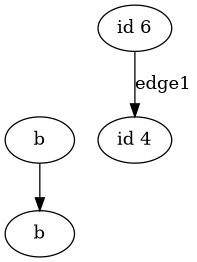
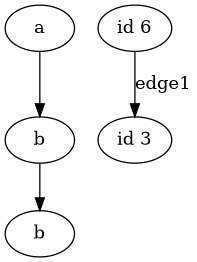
node "a": added
node "id 4": label "id 4" -> "id 3"
